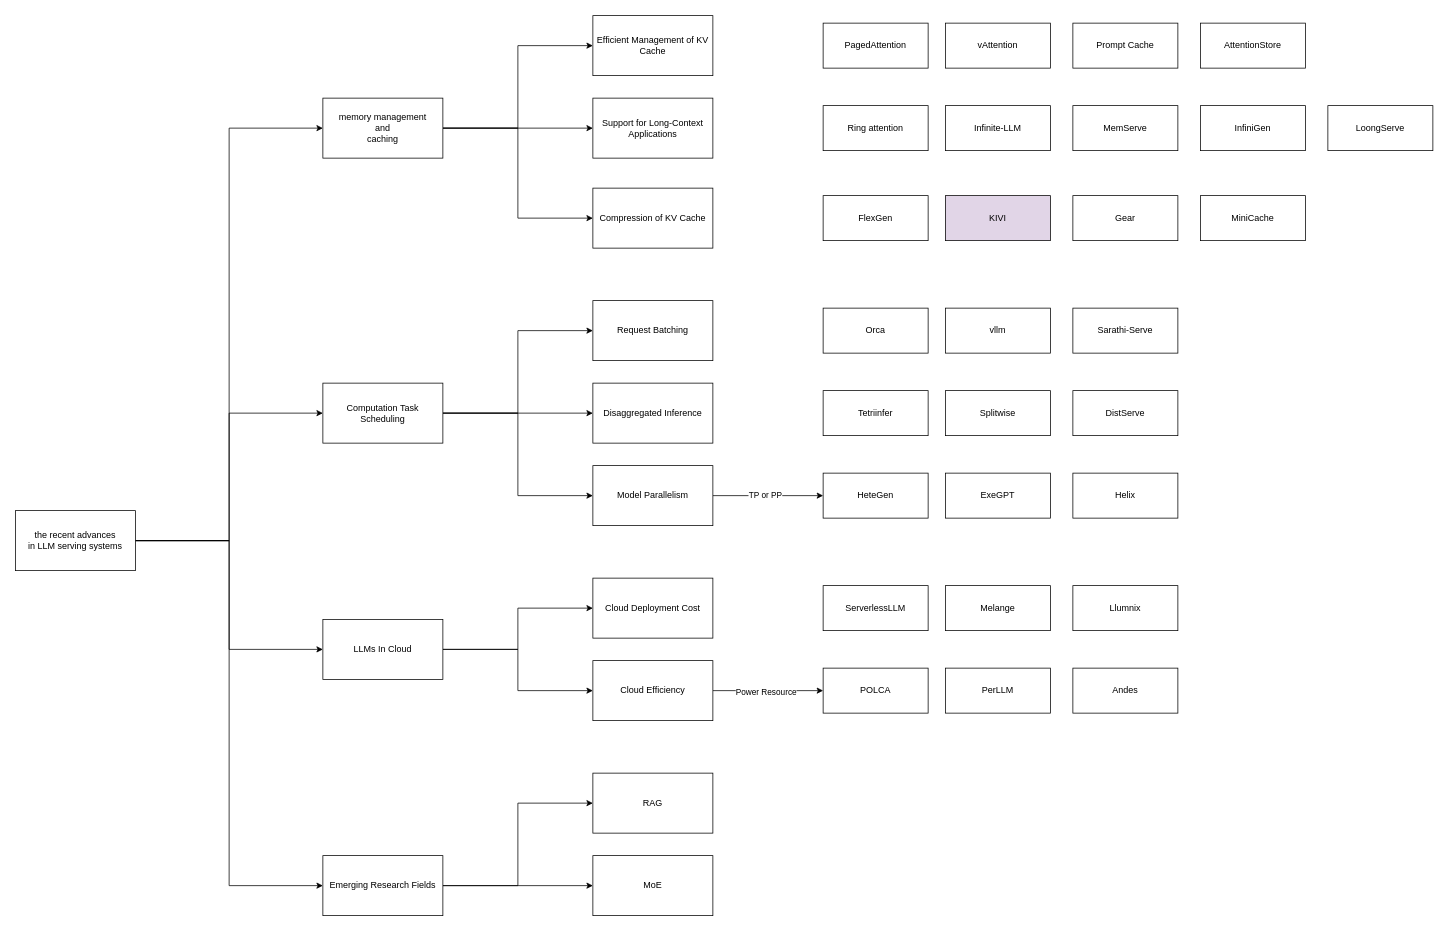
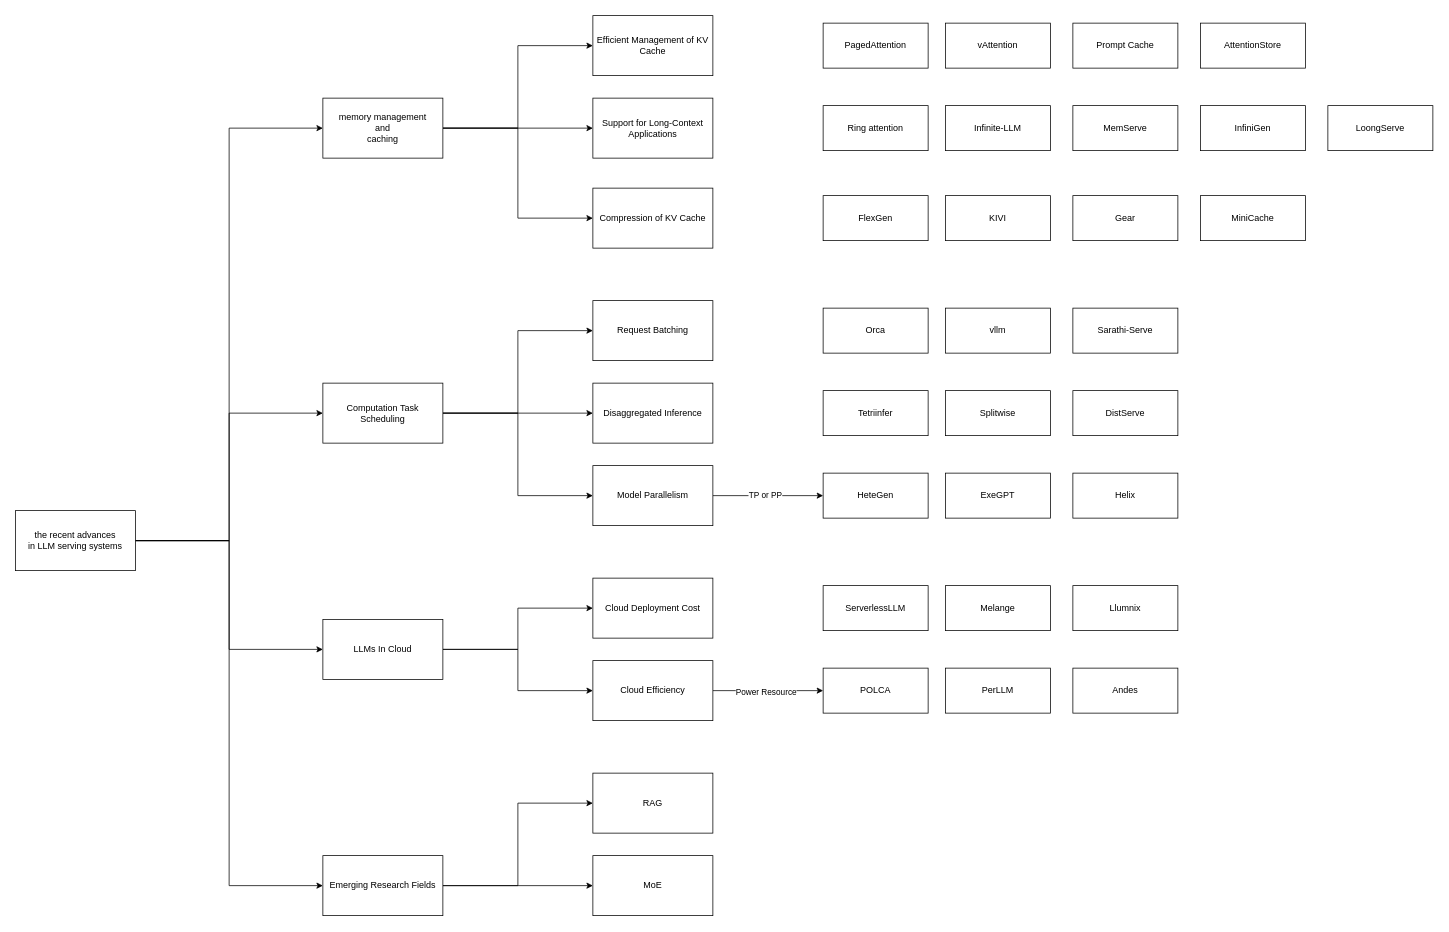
node "KIVI": fillcolor #e1d5e7 -> #ffffff
